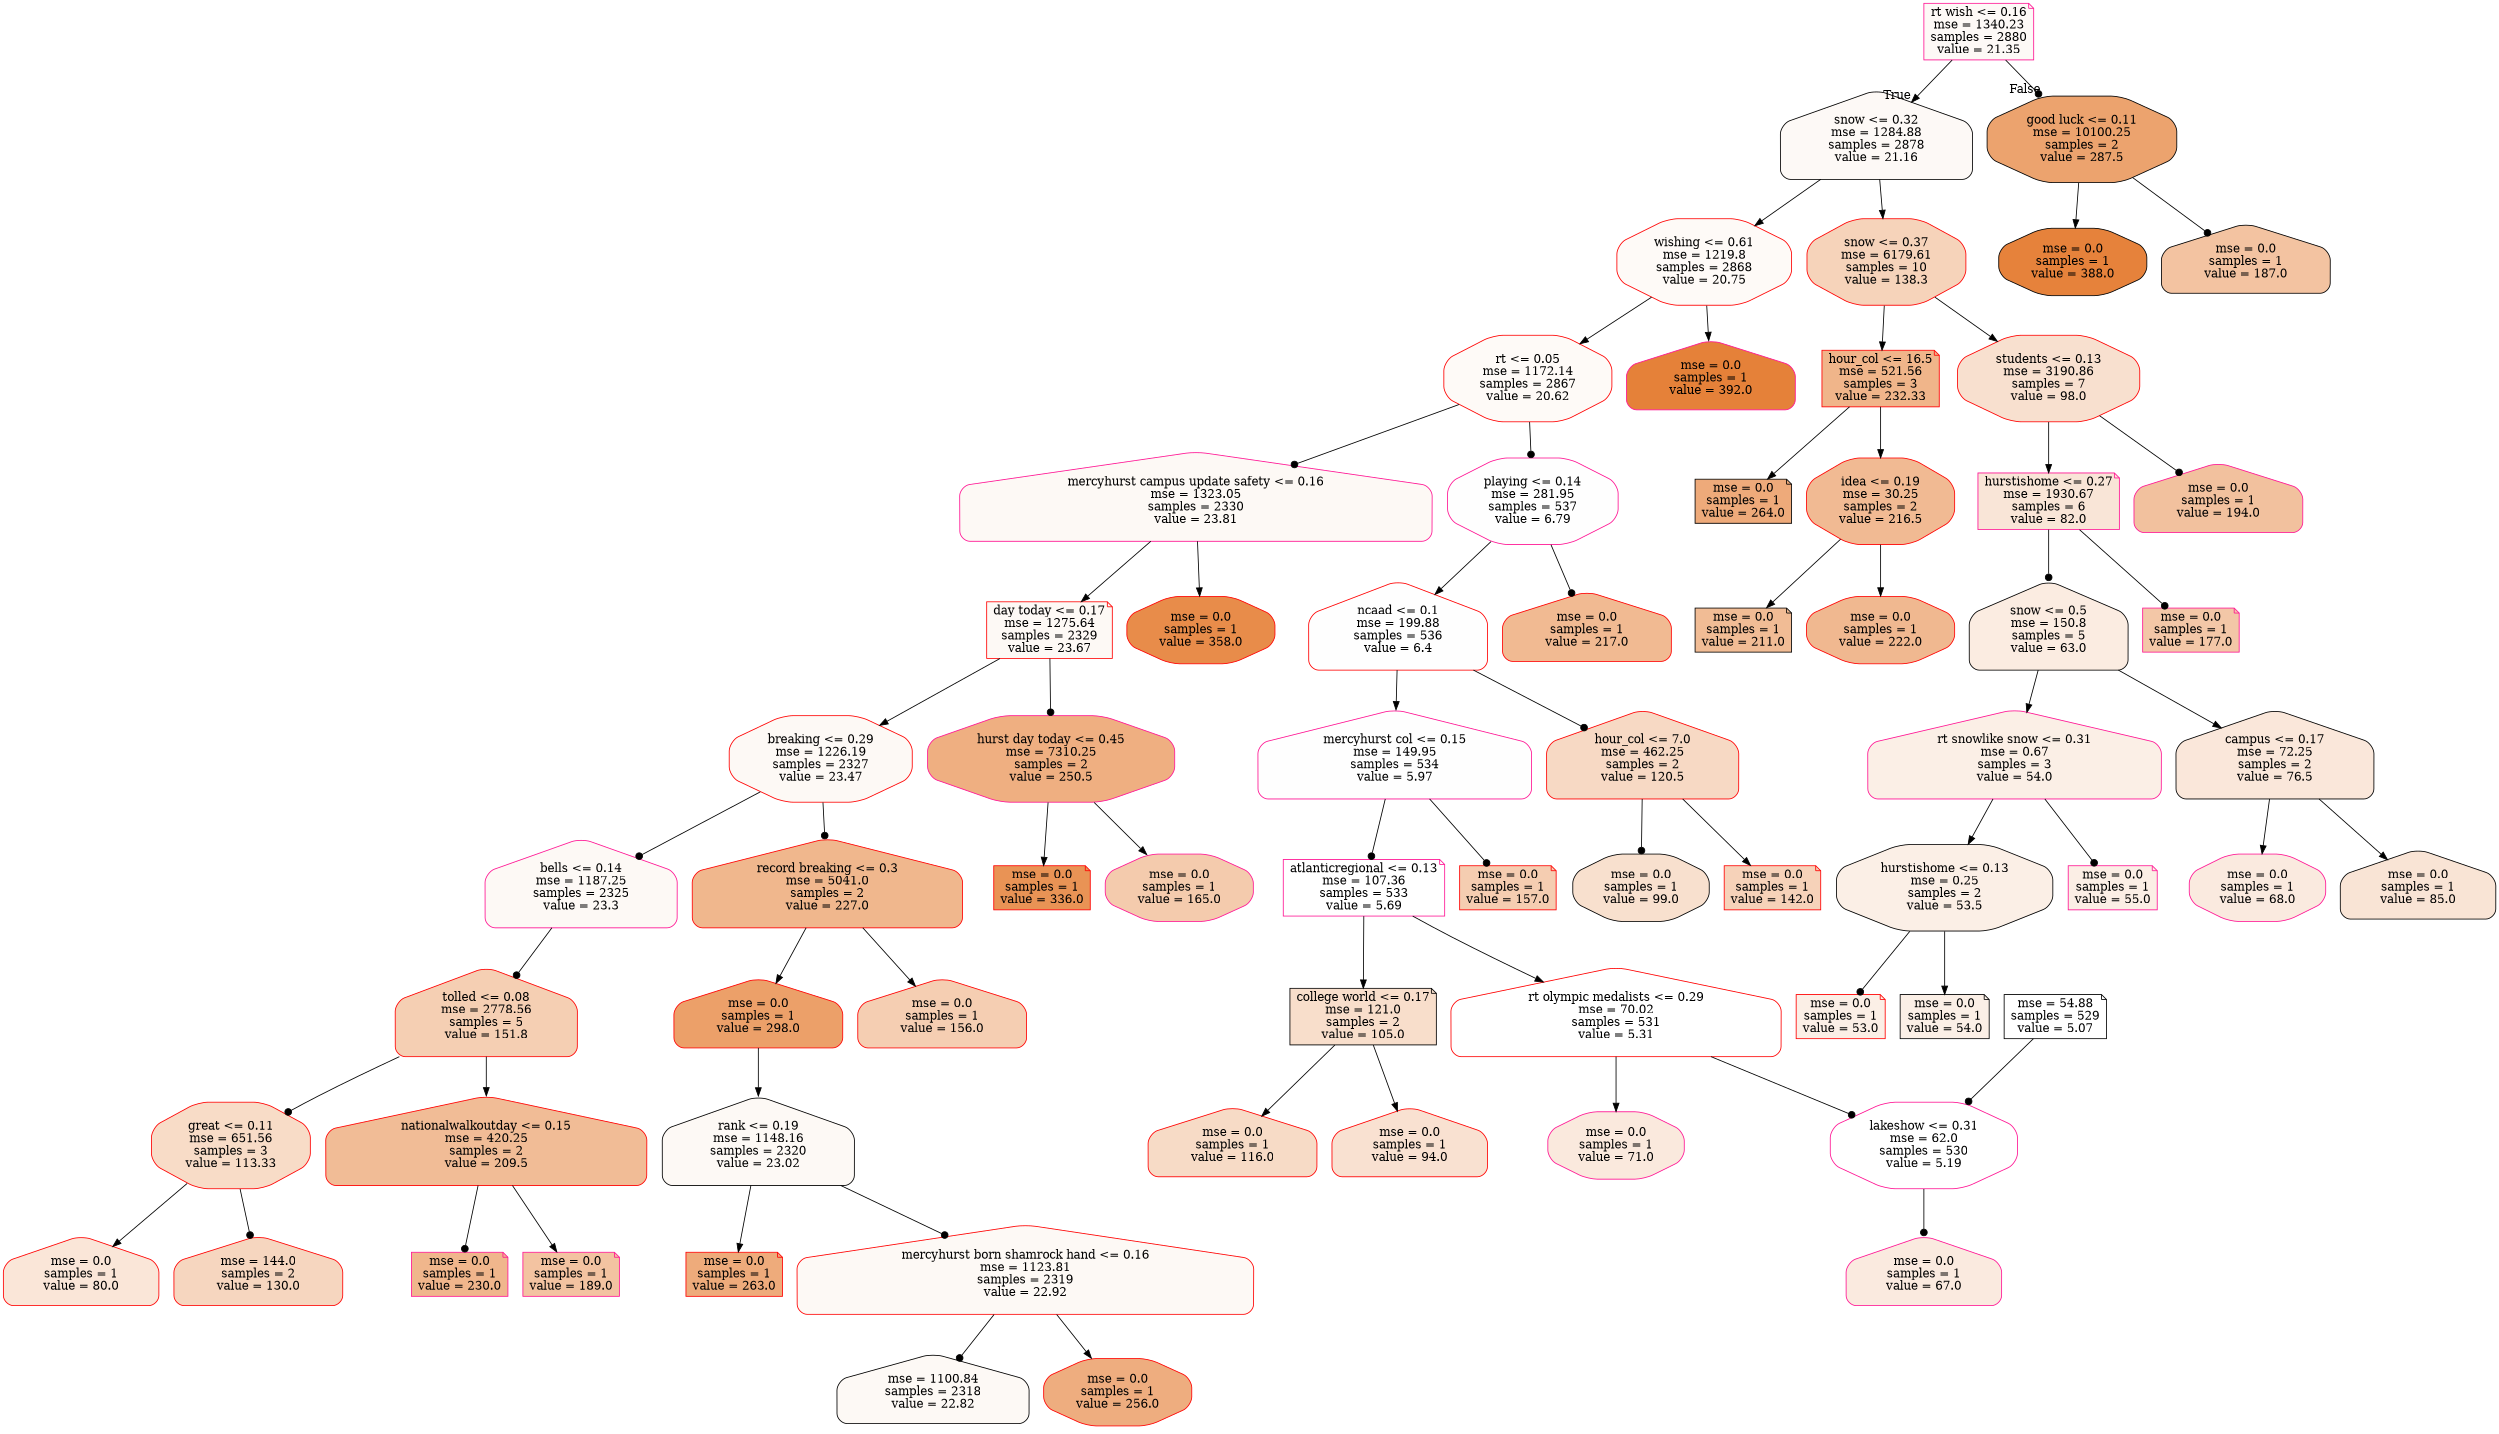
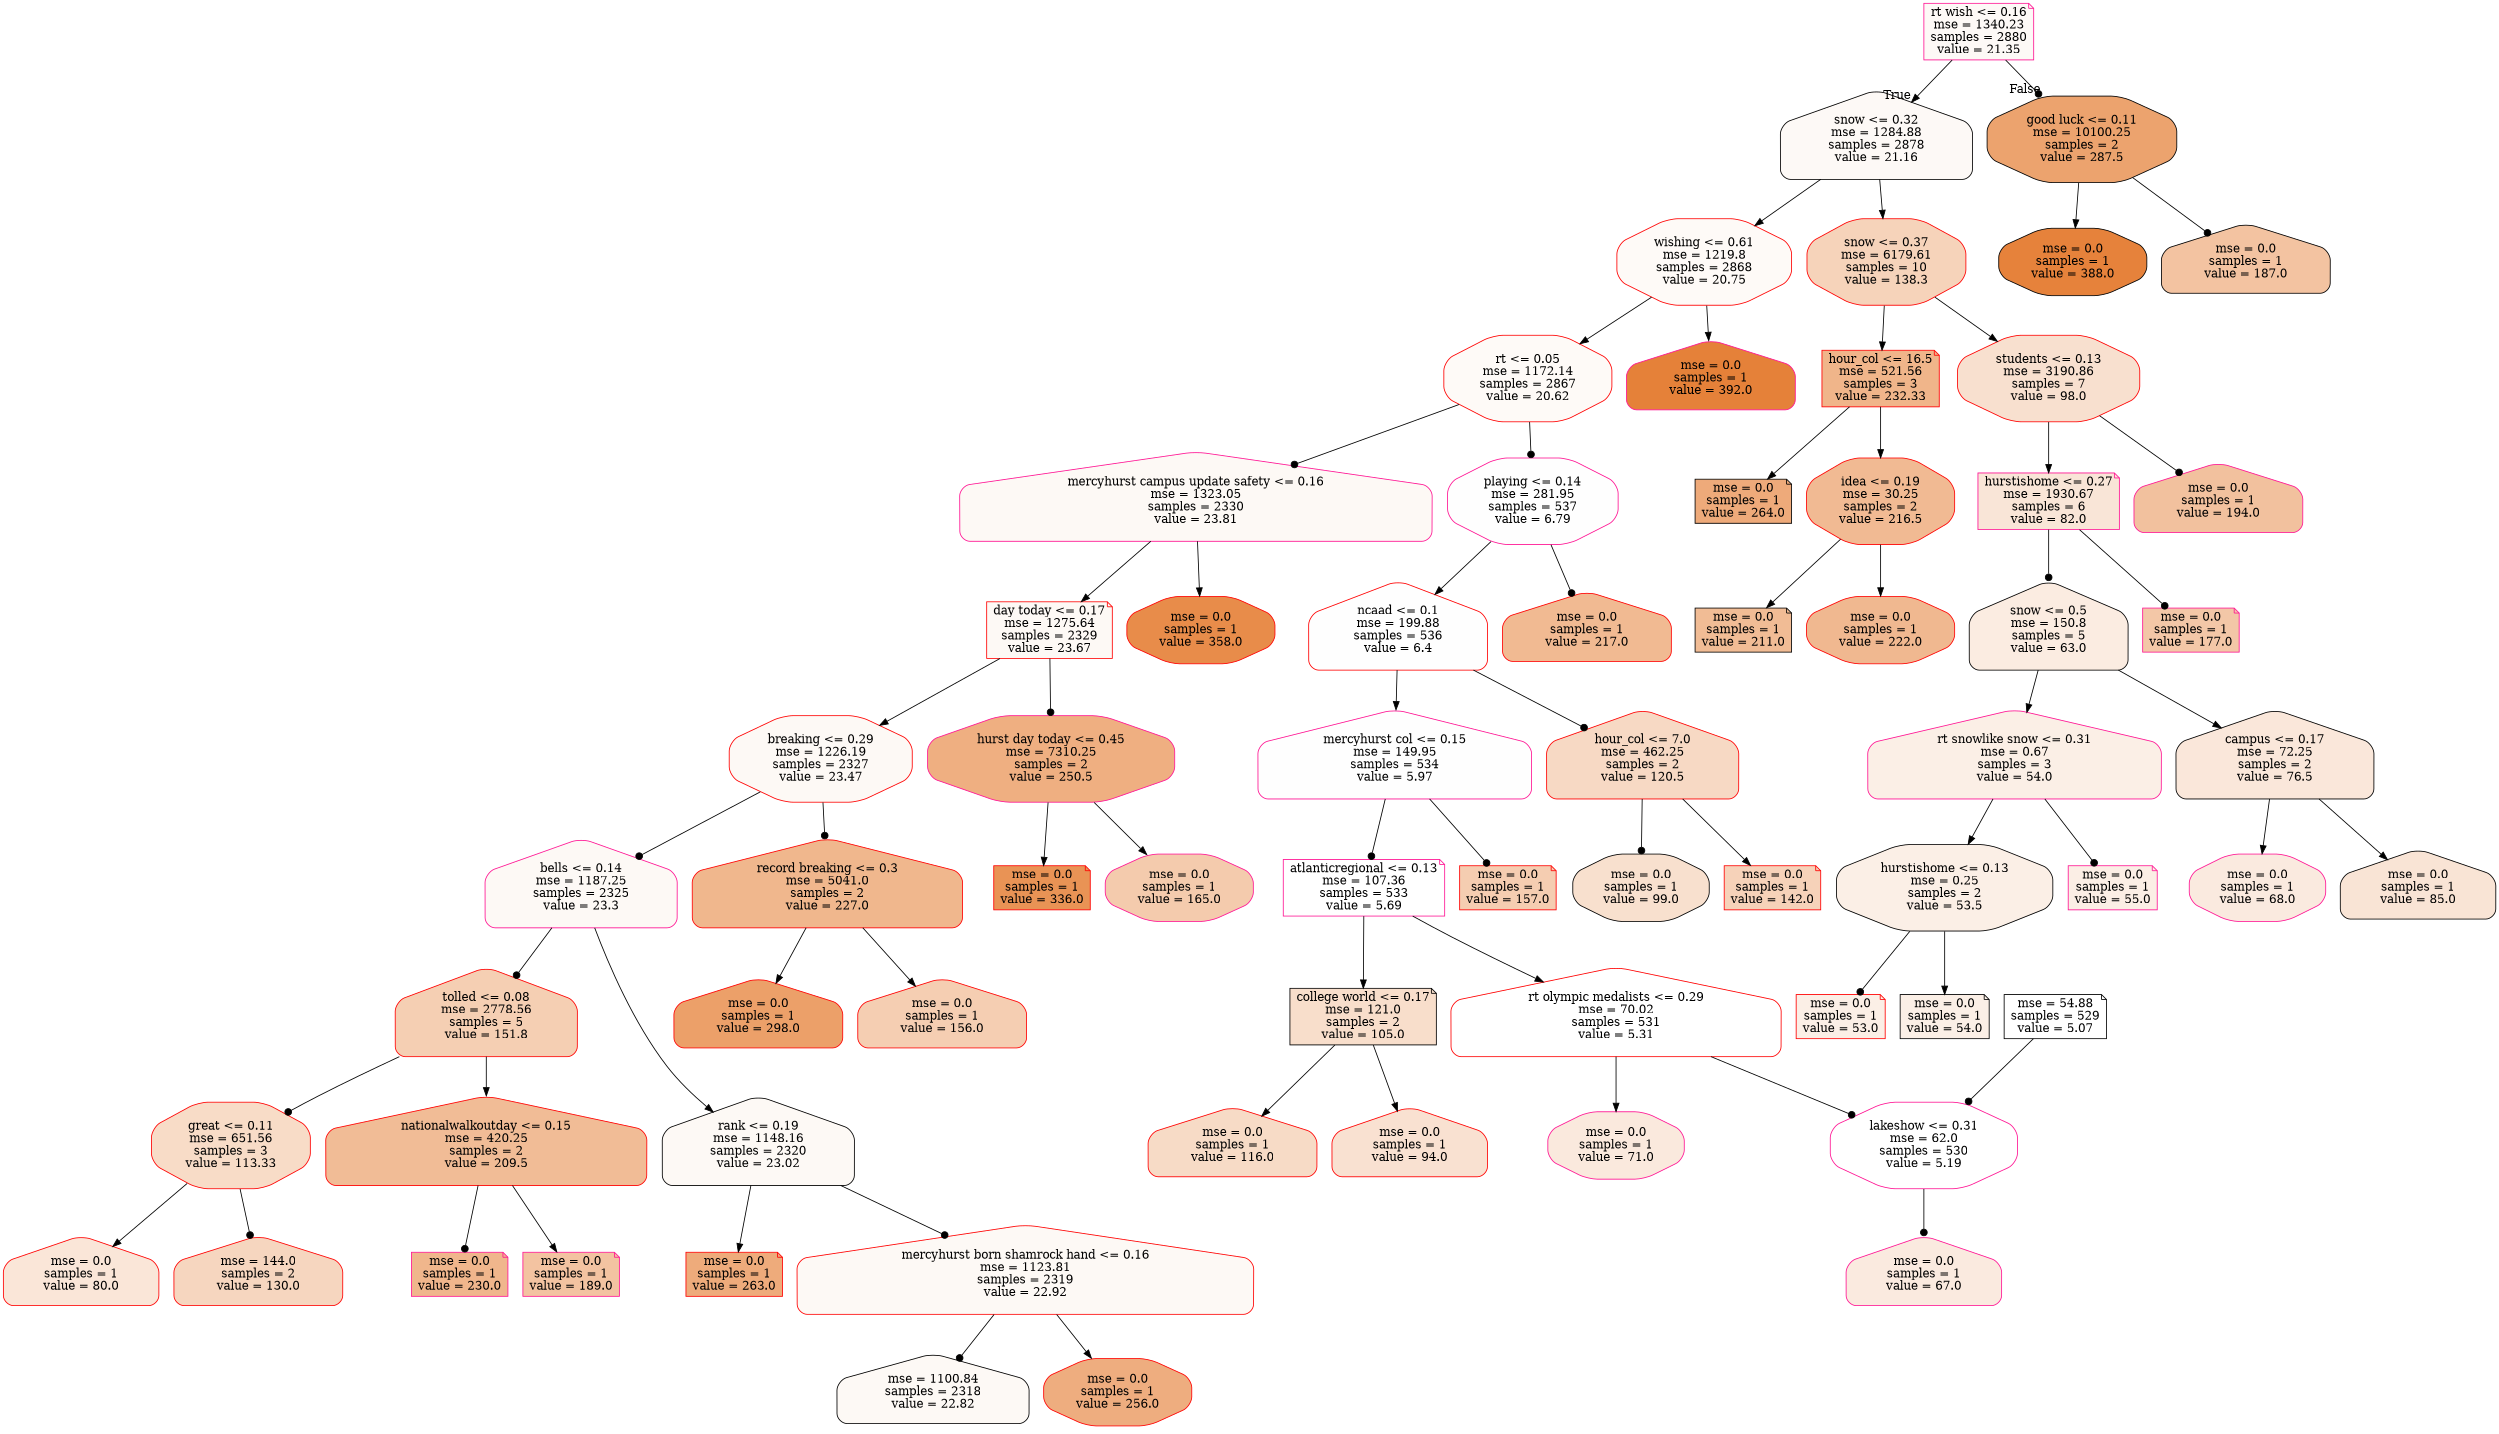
edge "mse = 0.0 samples = 1 value = 298.0" -> "rank <= 0.19 mse = 1148.16 samples = 2320 value = 23.02": now "bells <= 0.14 mse = 1187.25 samples = 2325 value = 23.3" -> "rank <= 0.19 mse = 1148.16 samples = 2320 value = 23.02"
